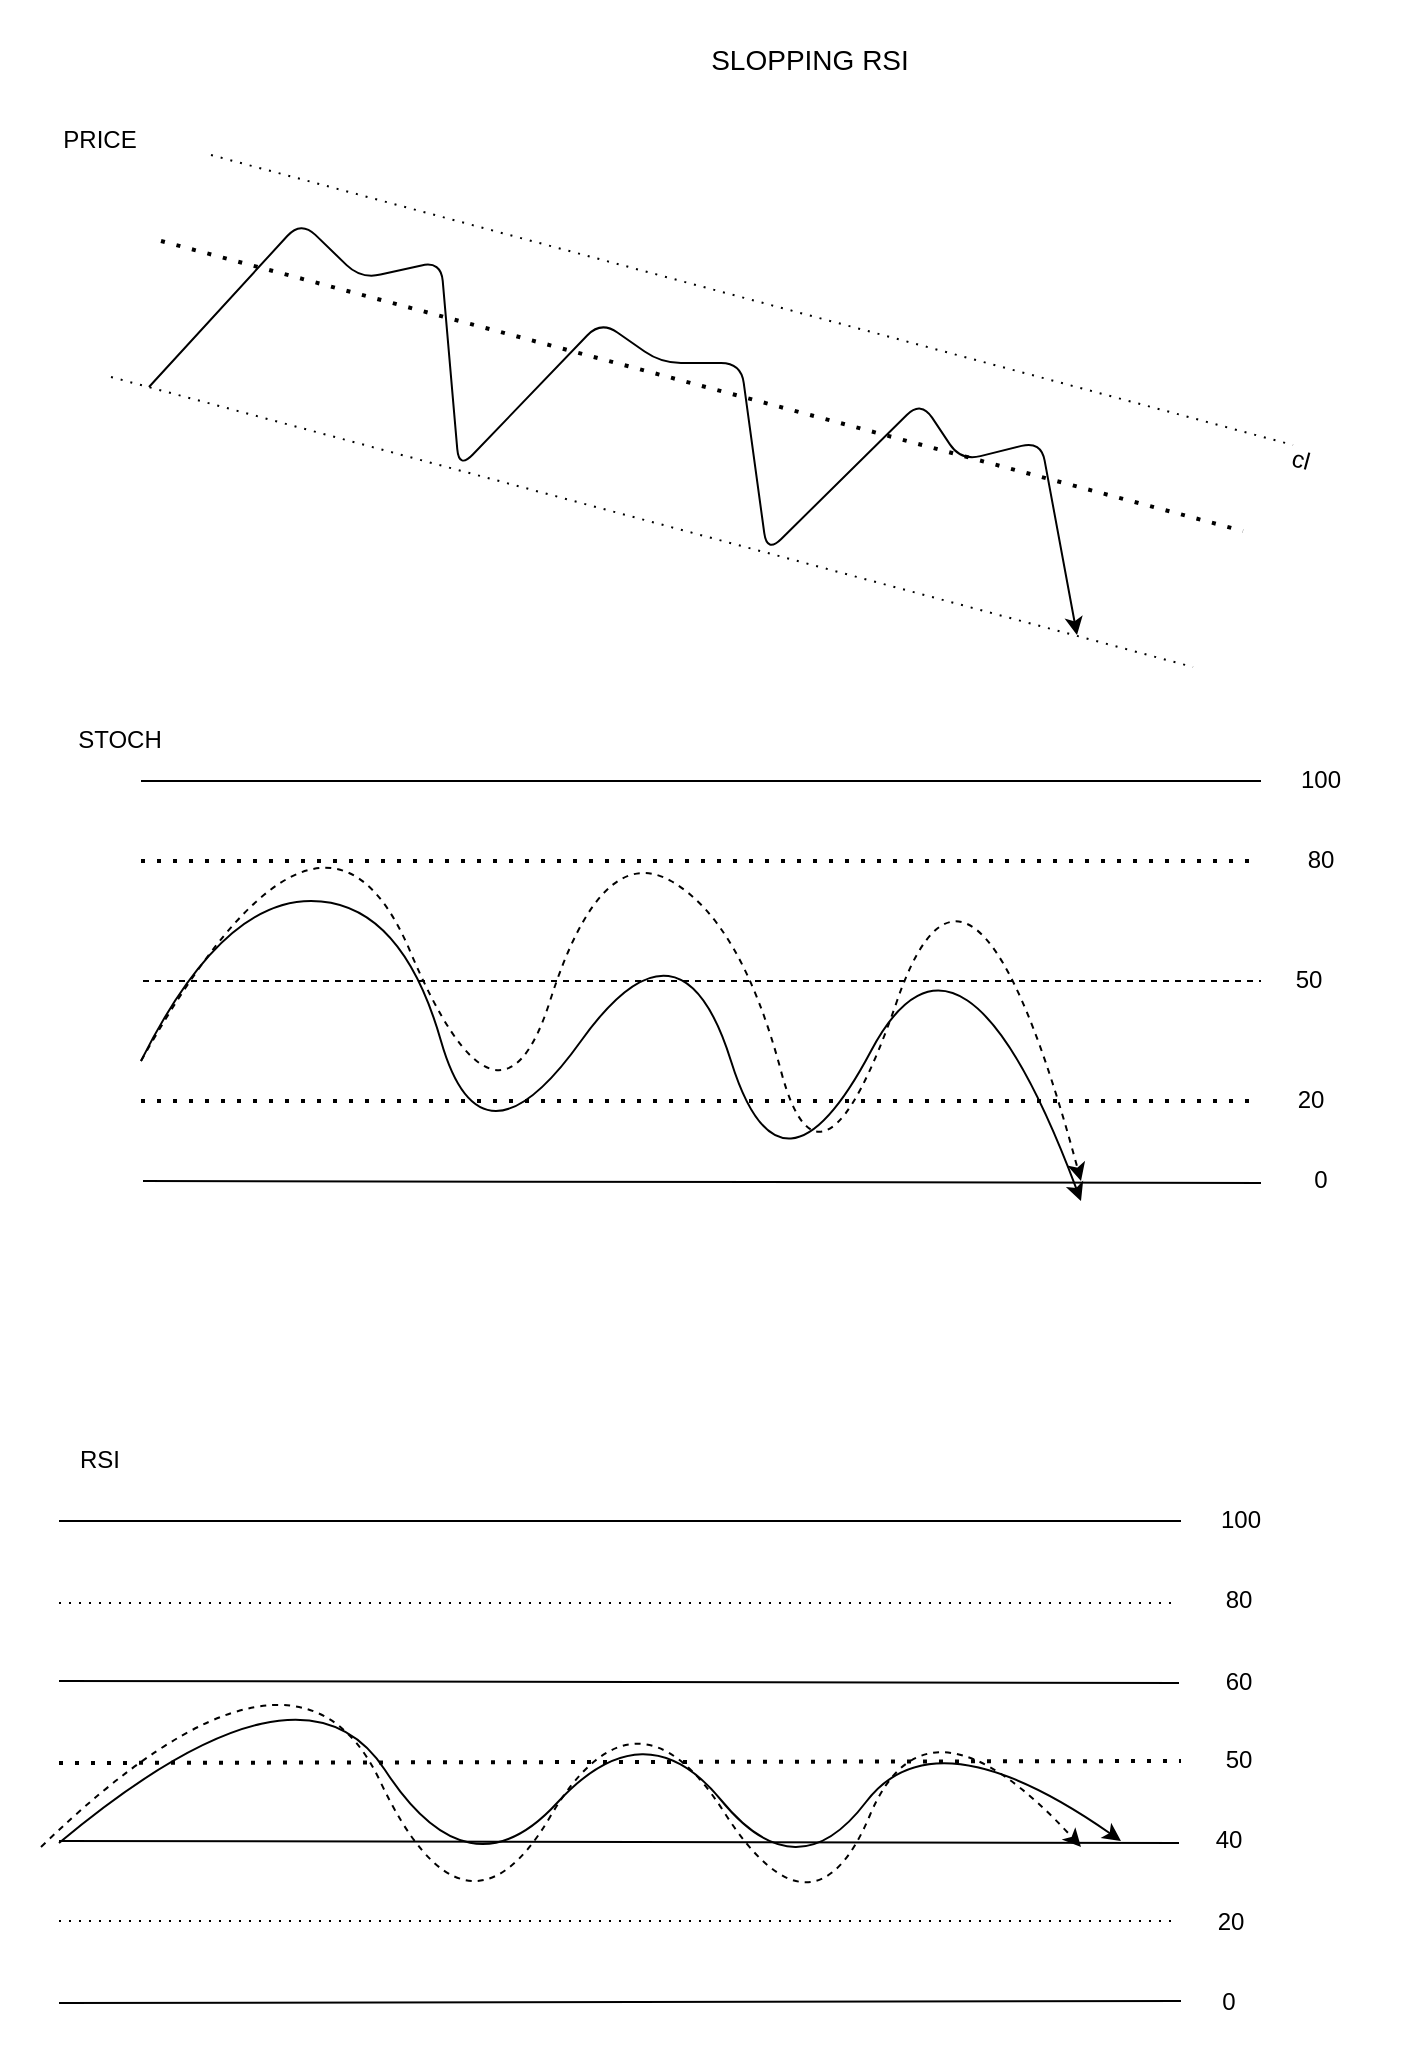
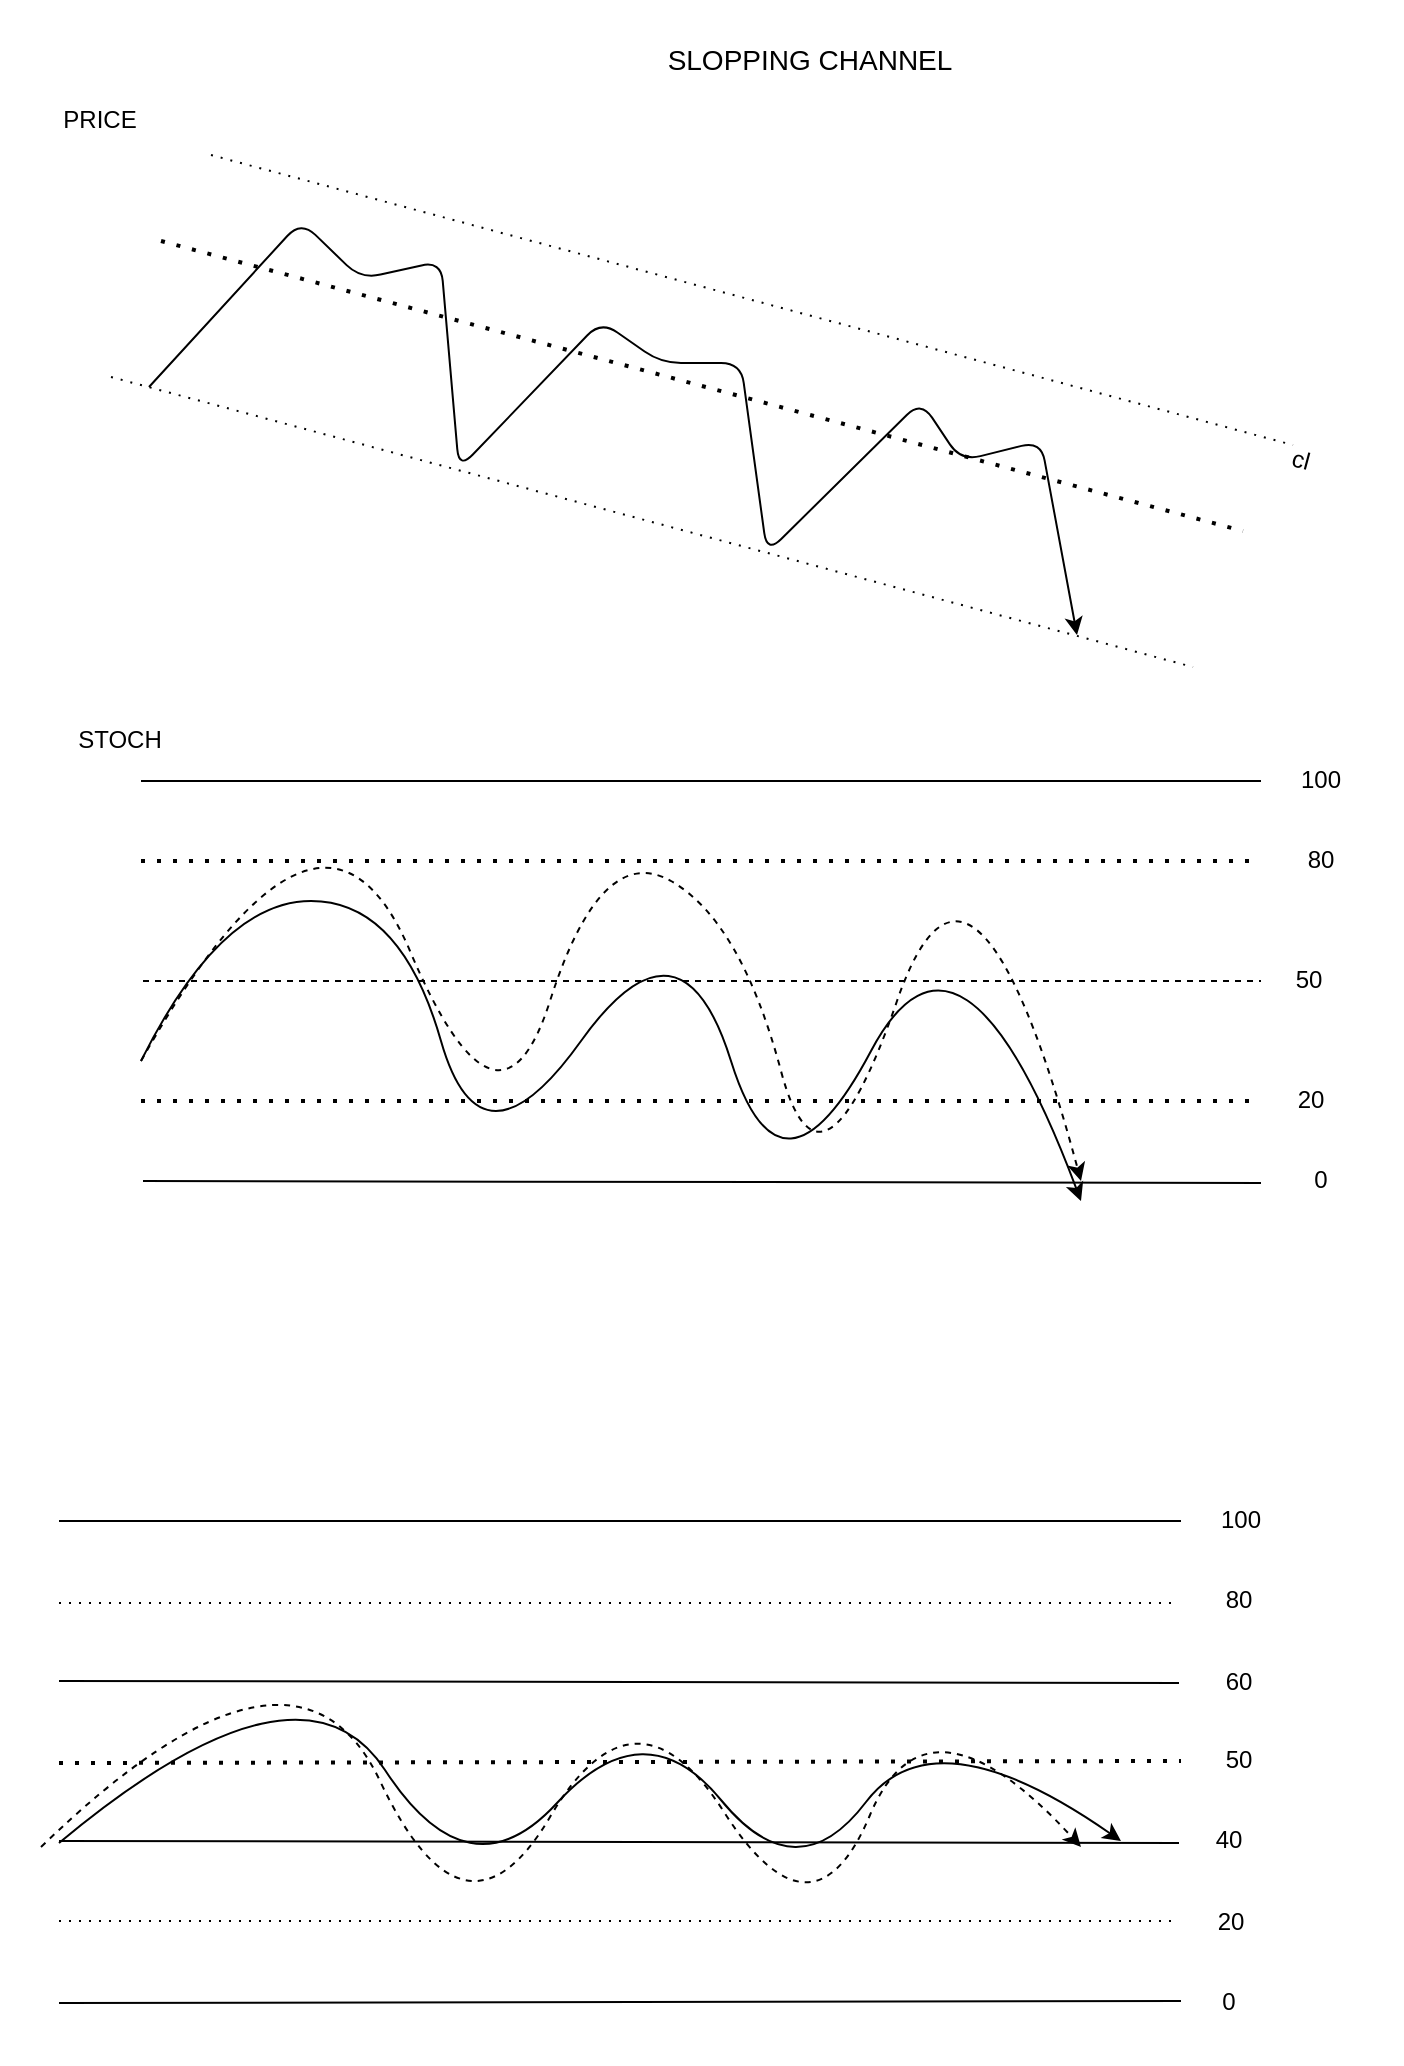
node "SLOPPING RSI": label "SLOPPING RSI" -> "SLOPPING CHANNEL"
node "PRICE": moved (101, 141) -> (101, 121)
node "RSI": removed
